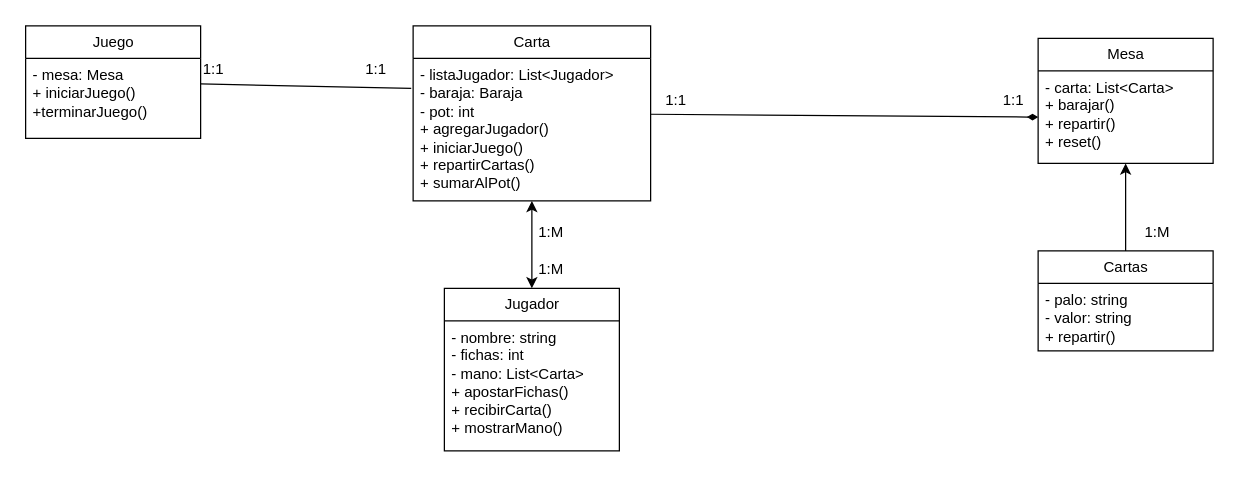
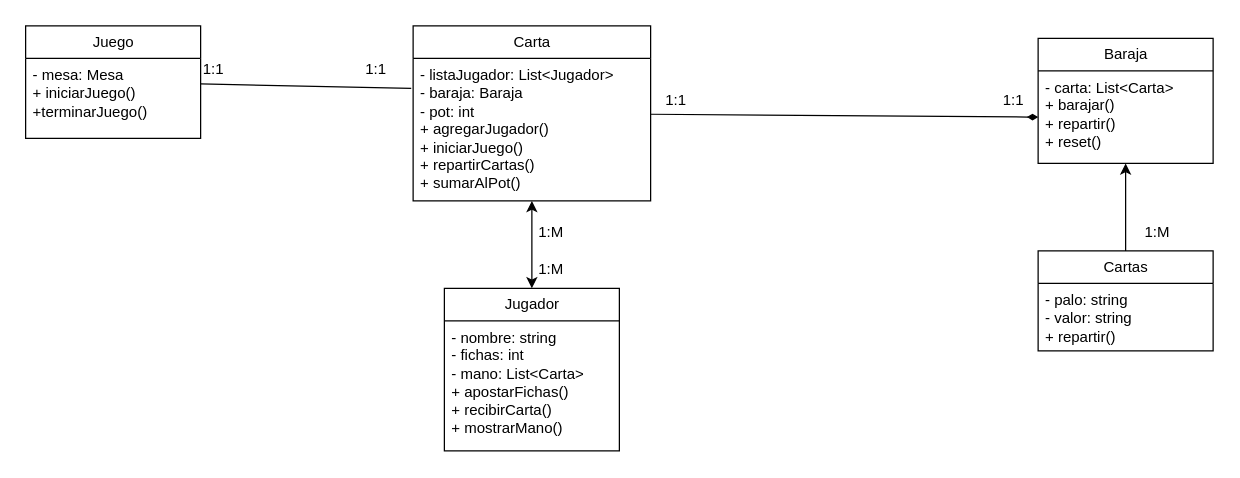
node "Mesa": label "Mesa" -> "Baraja"
